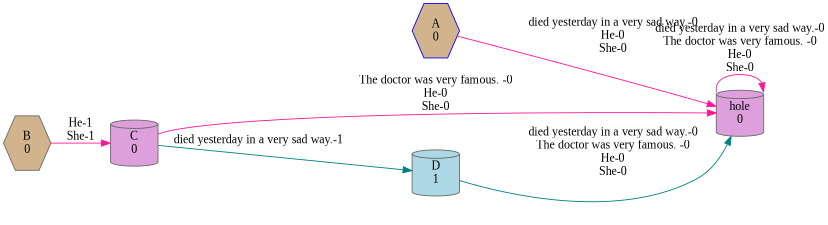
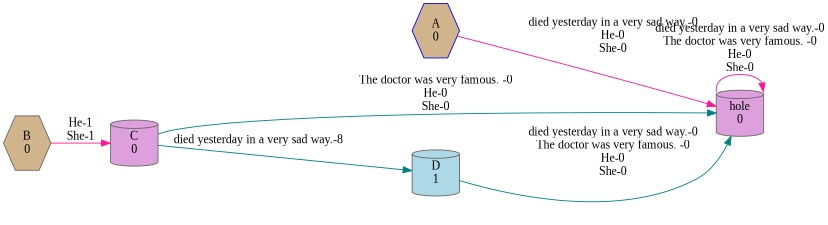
edge "C 0" -> "hole 0": color deeppink -> teal
edge "C 0" -> "D 1": label "died yesterday in a very sad way.-1" -> "died yesterday in a very sad way.-8"
